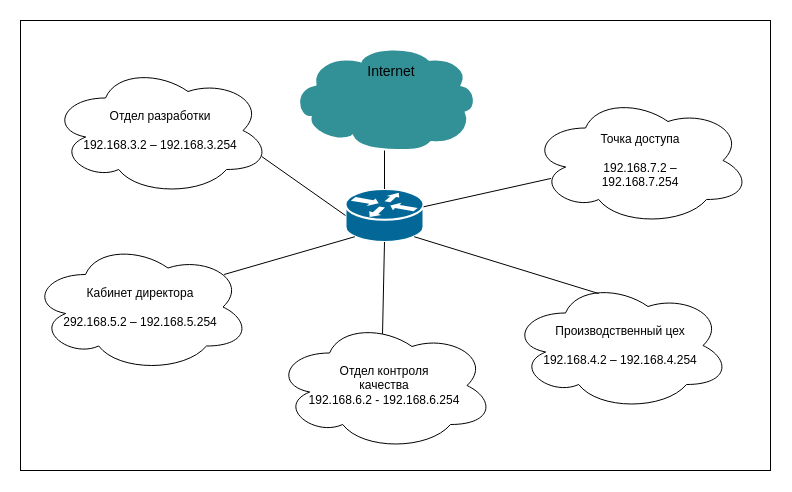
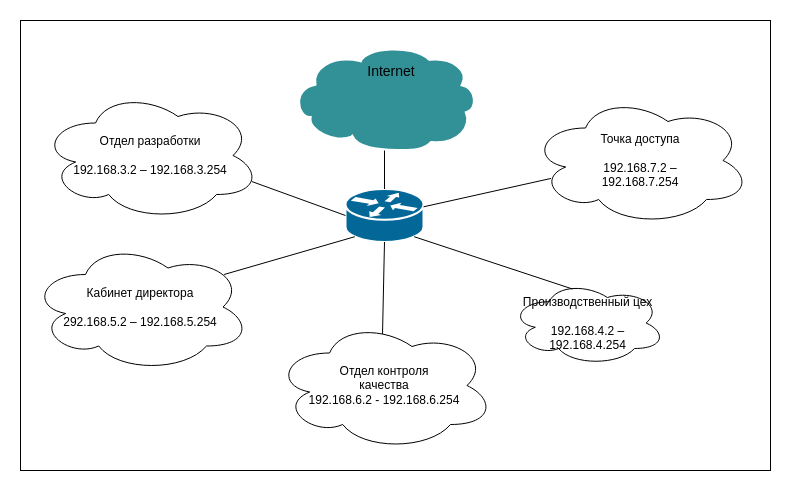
node "Отдел разработки 192.168.3.2 – 192.168.3.254": moved (161, 131) -> (151, 156)
node "Производственный цех 192.168.4.2 – 192.168.4.254": size 220x130 -> 155x85
